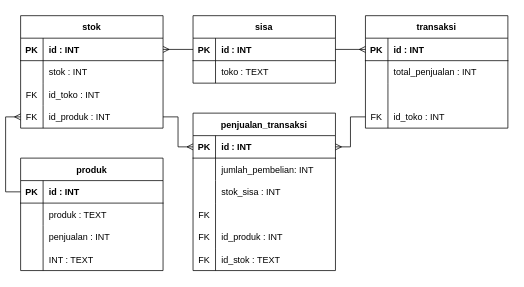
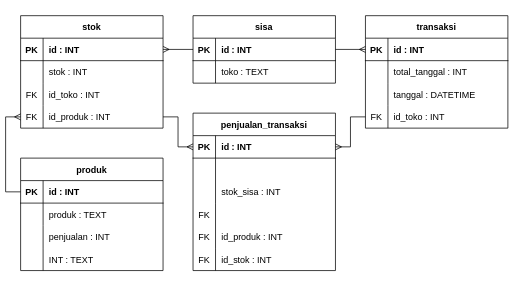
node "total_penjualan : INT": label "total_penjualan : INT" -> "total_tanggal : INT"
node "tanggal : DATETIME": added
node "jumlah_pembelian: INT": removed
node "id_stok : TEXT": label "id_stok : TEXT" -> "id_stok : INT"
